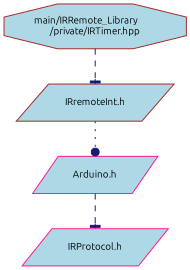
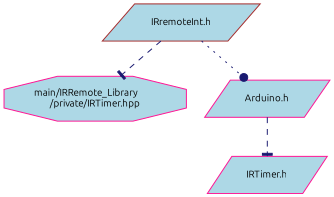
node "main/IRRemote_Library /private/IRTimer.hpp": color brown -> deeppink
edge "main/IRRemote_Library /private/IRTimer.hpp" -> "IRremoteInt.h": reversed
node "IRProtocol.h": label "IRProtocol.h" -> "IRTimer.h"
